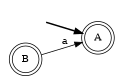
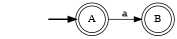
edge "B" -> "A": reversed
